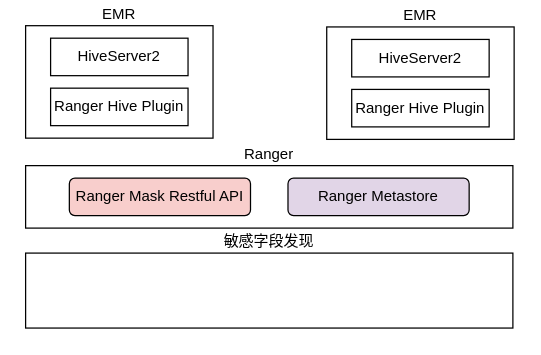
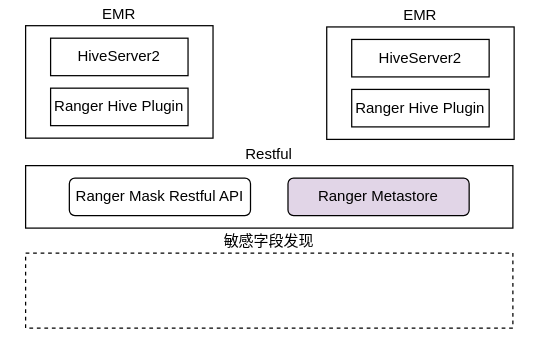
node "Ranger": label "Ranger" -> "Restful"
node "Ranger Mask Restful API": fillcolor #f8cecc -> #ffffff
node "敏感字段发现": style solid -> dashed
